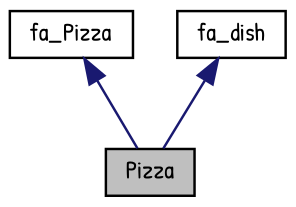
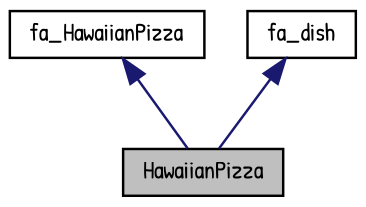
node "fa_Pizza": label "fa_Pizza" -> "fa_HawaiianPizza"
node "Pizza": label "Pizza" -> "HawaiianPizza"
